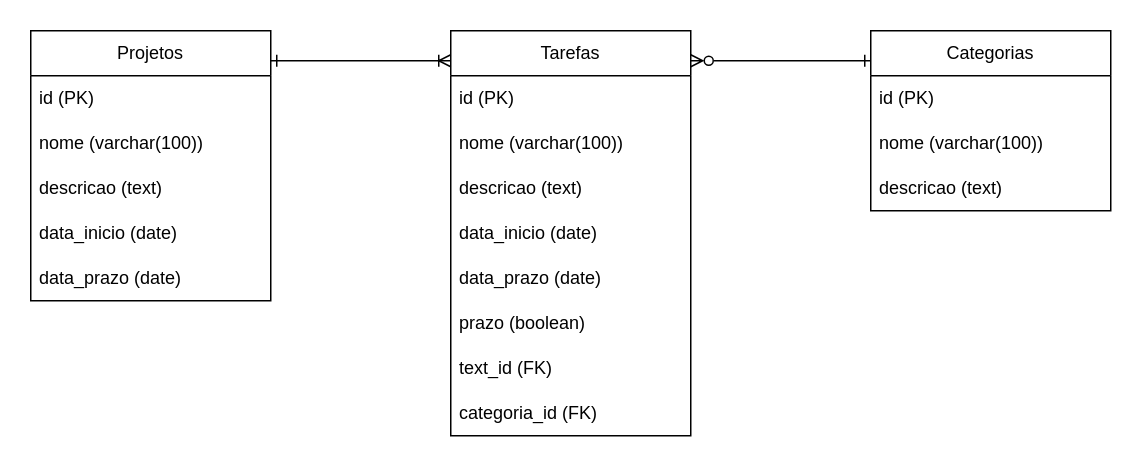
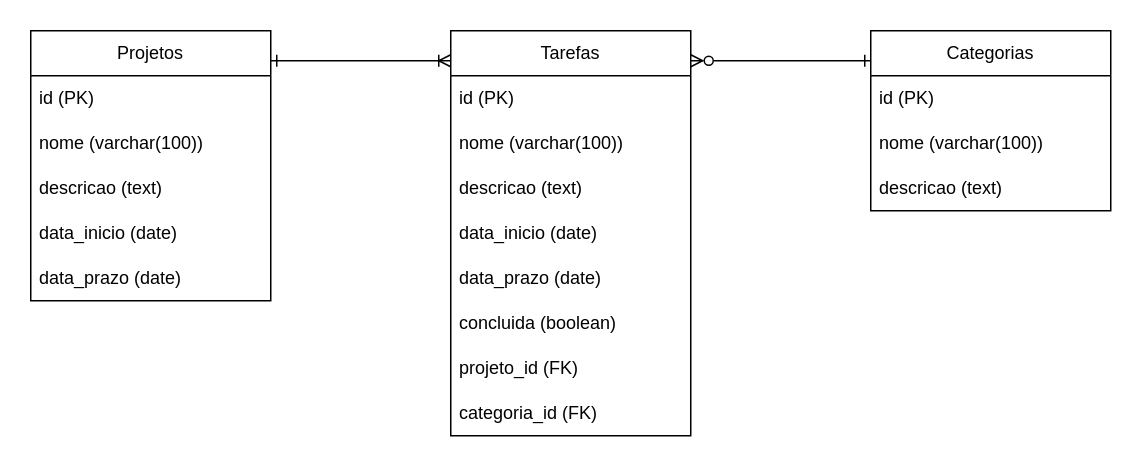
node "prazo (boolean)": label "prazo (boolean)" -> "concluida (boolean)"
node "text_id (FK)": label "text_id (FK)" -> "projeto_id (FK)"
